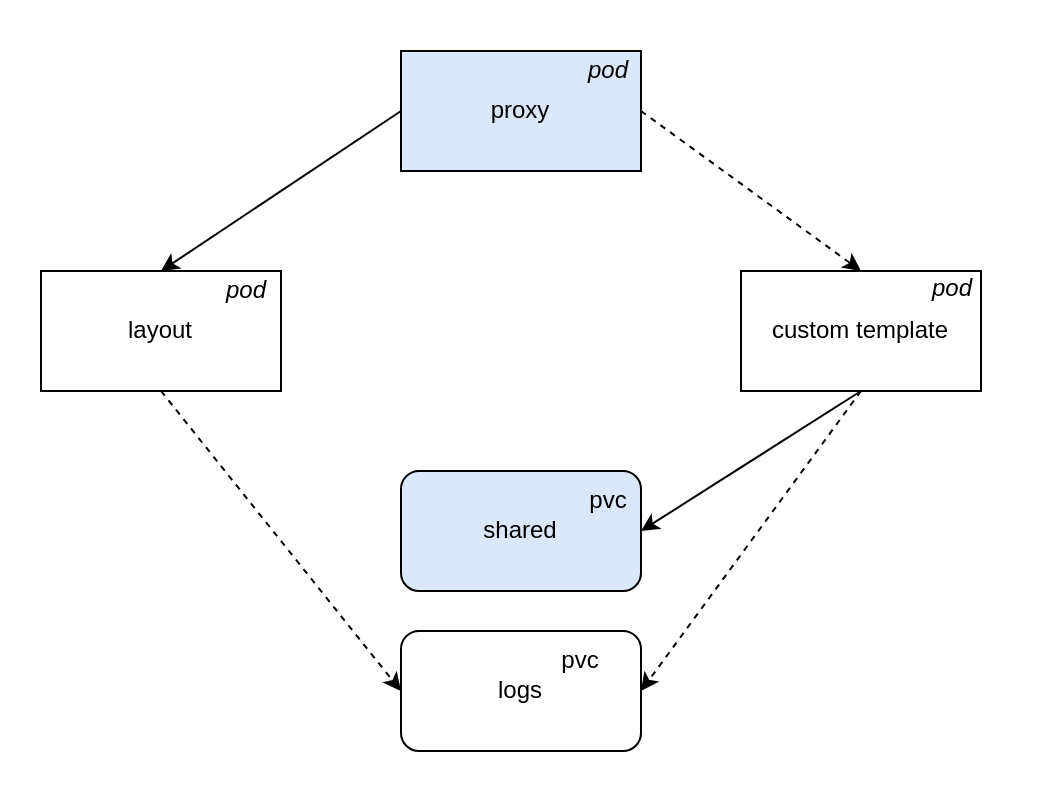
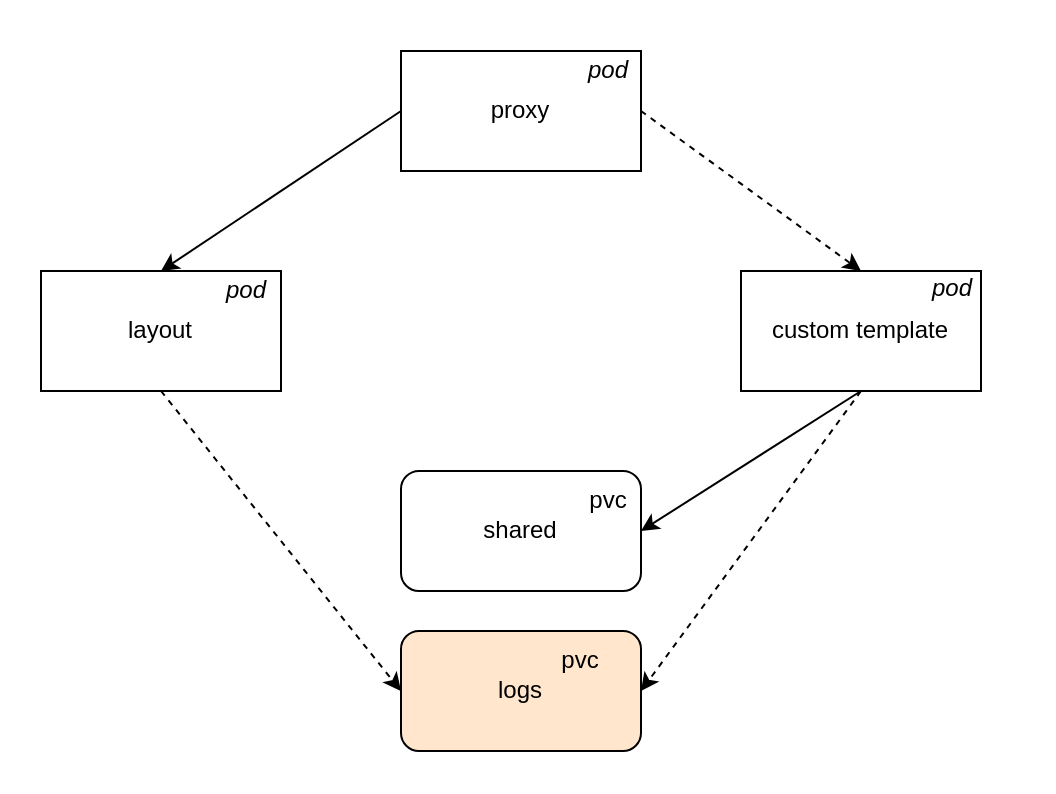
node "proxy": fillcolor #dae8fc -> #ffffff
node "shared": fillcolor #dae8fc -> #ffffff
node "logs": fillcolor #ffffff -> #ffe6cc
